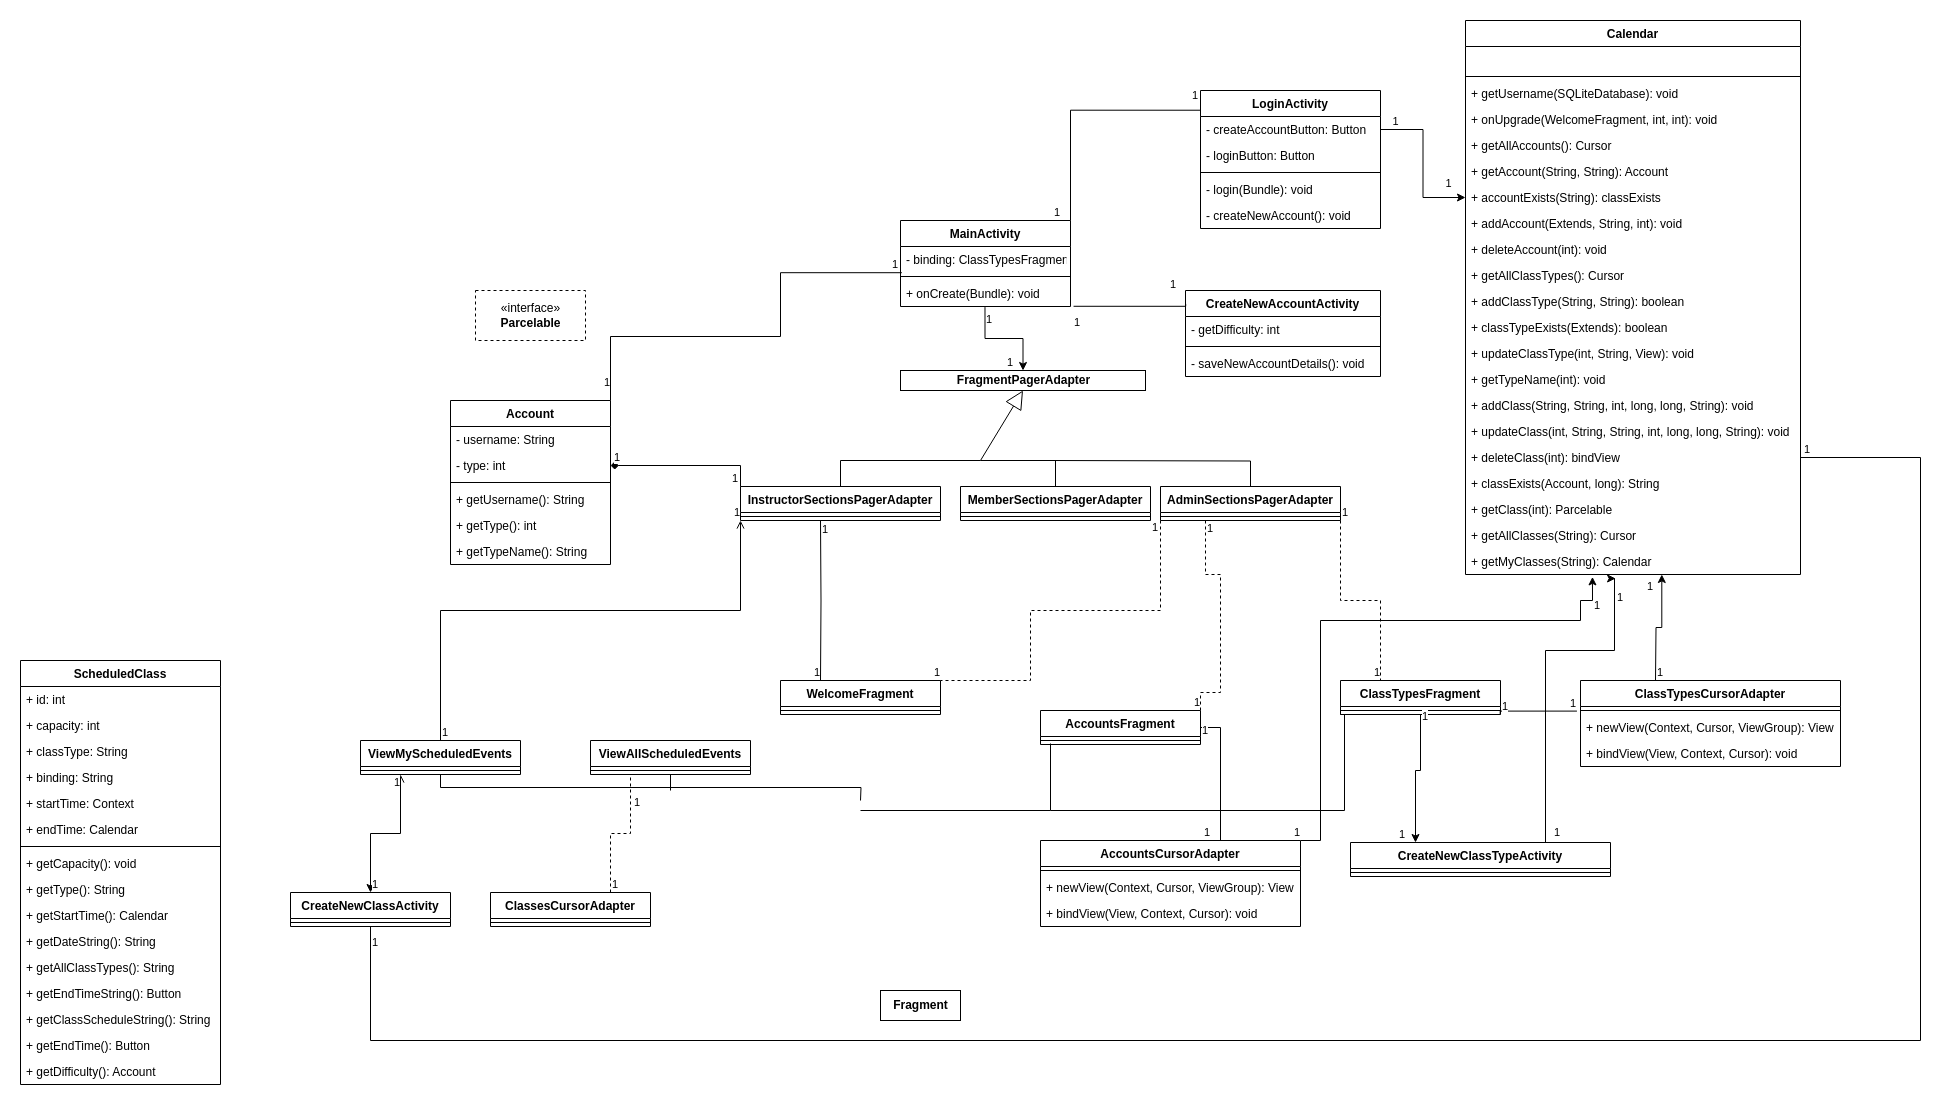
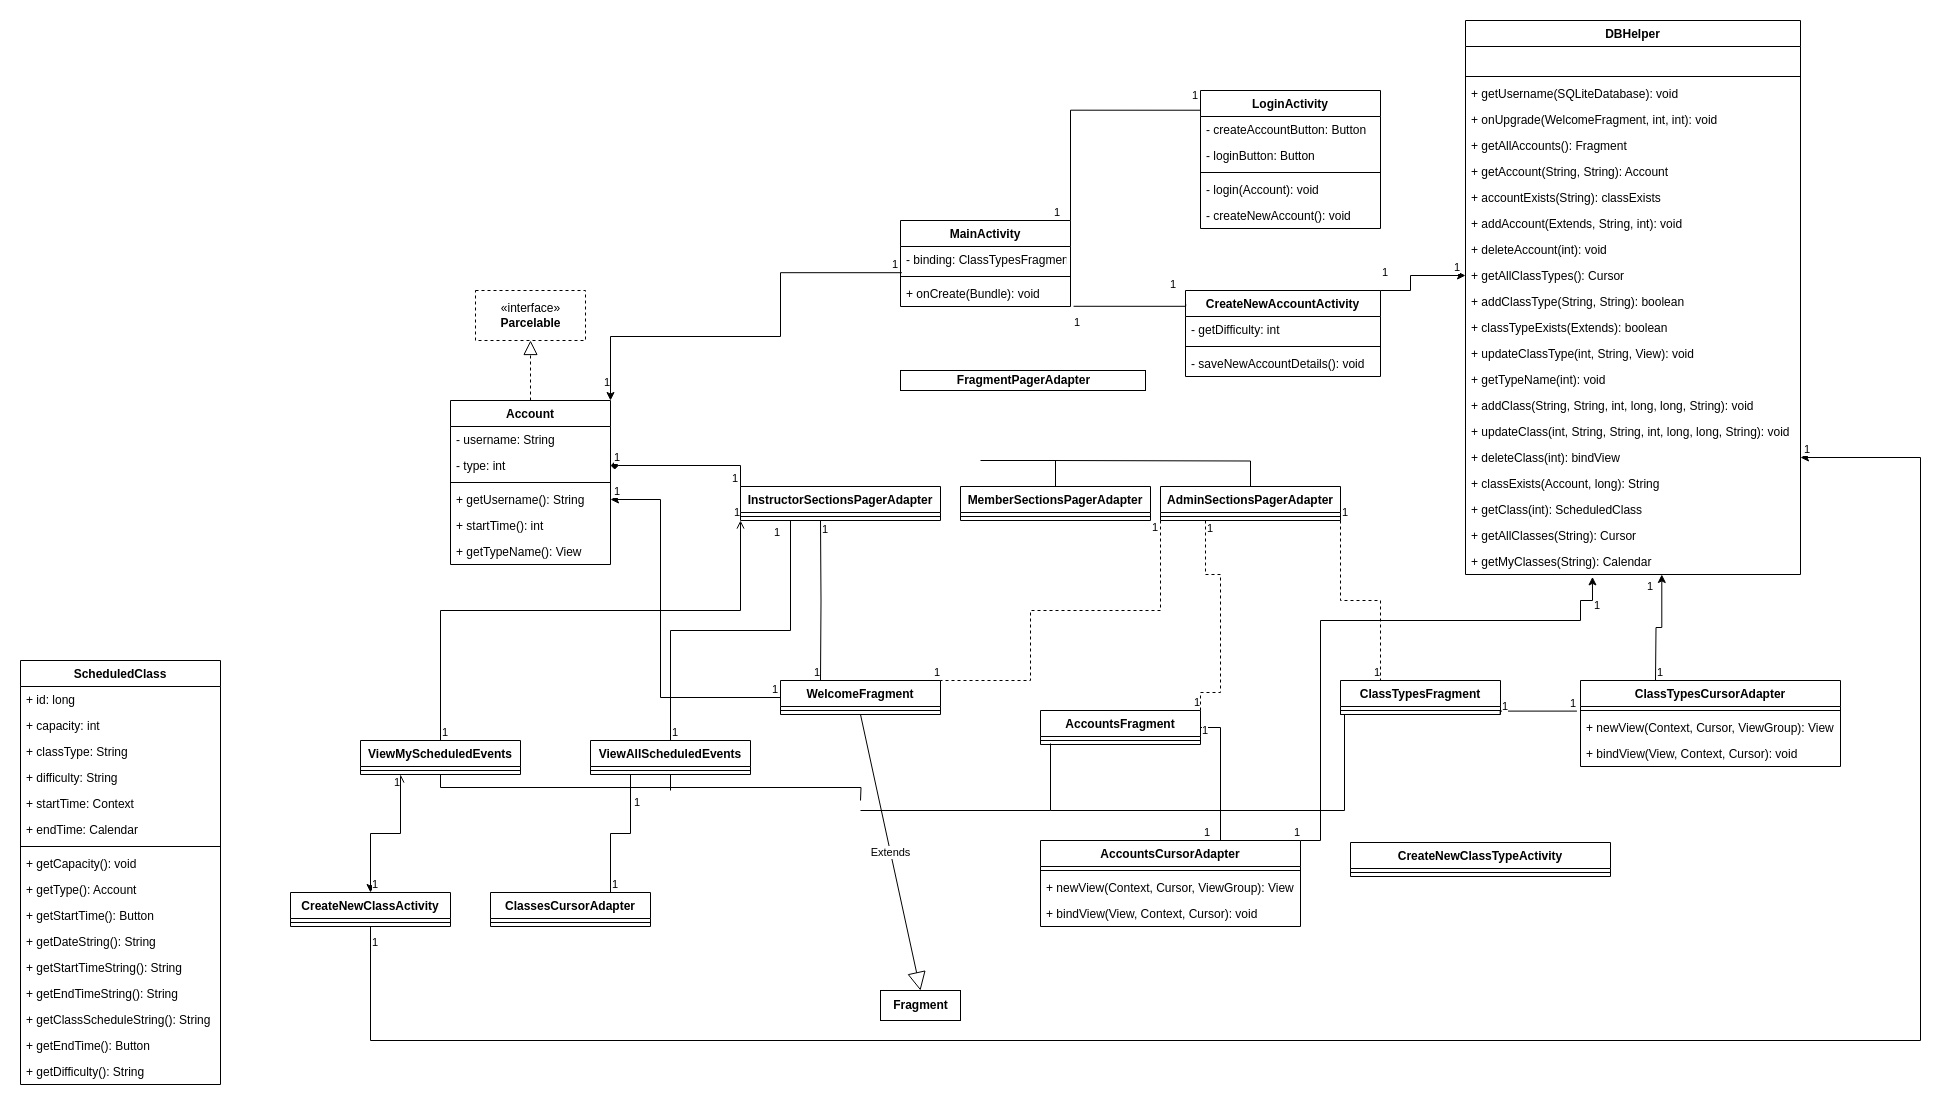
node "Calendar": label "Calendar" -> "DBHelper"
node "+ getAllAccounts(): Cursor": label "+ getAllAccounts(): Cursor" -> "+ getAllAccounts(): Fragment"
edge "- createAccountButton: Button" -> "+ accountExists(String): classExists": removed, labels "1", "1"
node "- login(Bundle): void": label "- login(Bundle): void" -> "- login(Account): void"
edge "CreateNewAccountActivity" -> "+ getAllClassTypes(): Cursor": added, labels "1", "1"
edge "+ onCreate(Bundle): void" -> "FragmentPagerAdapter": removed, labels "1", "1"
edge "Account" -> "«interface» Parcelable": added
edge "- binding: ClassTypesFragment" -- "Account": arrowhead none -> classic
edge "+ deleteClass(int): bindView" -- "CreateNewClassActivity": arrowhead none -> classic
edge "InstructorSectionsPagerAdapter" -> "FragmentPagerAdapter": removed
node "+ getClass(int): Parcelable": label "+ getClass(int): Parcelable" -> "+ getClass(int): ScheduledClass"
node "+ getType(): int": label "+ getType(): int" -> "+ startTime(): int"
node "+ getTypeName(): String": label "+ getTypeName(): String" -> "+ getTypeName(): View"
edge "InstructorSectionsPagerAdapter" -- "ViewAllScheduledEvents": added, labels "1", "1"
edge "WelcomeFragment" -> "+ getUsername(): String": added, labels "1", "1"
edge "CreateNewClassTypeActivity" -> "+ getMyClasses(String): Calendar": removed, labels "1", "1"
node "+ id: int": label "+ id: int" -> "+ id: long"
edge "ClassTypesFragment" -> "CreateNewClassTypeActivity": removed, labels "1", "1"
node "+ binding: String": label "+ binding: String" -> "+ difficulty: String"
edge "ViewAllScheduledEvents" -- "ClassesCursorAdapter": style dashed -> solid
edge "WelcomeFragment" -> "Fragment": added, label "Extends"
node "+ getType(): String": label "+ getType(): String" -> "+ getType(): Account"
node "+ getStartTime(): Calendar": label "+ getStartTime(): Calendar" -> "+ getStartTime(): Button"
node "+ getAllClassTypes(): String": label "+ getAllClassTypes(): String" -> "+ getStartTimeString(): String"
node "+ getEndTimeString(): Button": label "+ getEndTimeString(): Button" -> "+ getEndTimeString(): String"
node "+ getDifficulty(): Account": label "+ getDifficulty(): Account" -> "+ getDifficulty(): String"
